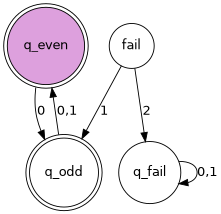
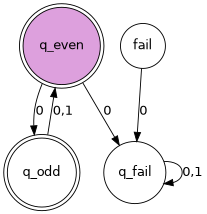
edge "fail" -> "q_odd": removed, label "1"
edge "q_even" -> "q_fail": added, label "0"
edge "fail" -> "q_fail": label "2" -> "0"
